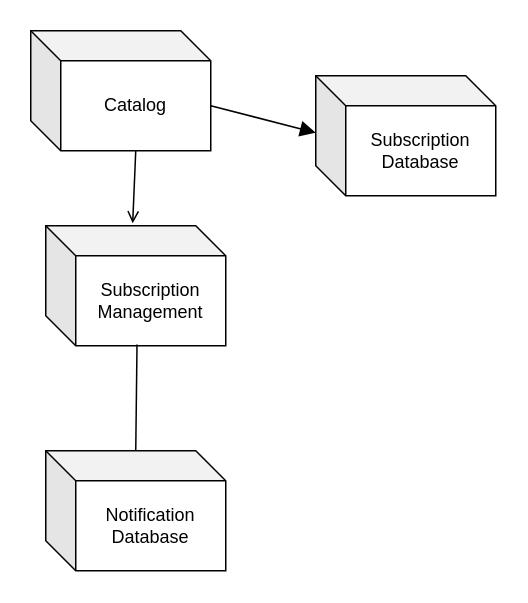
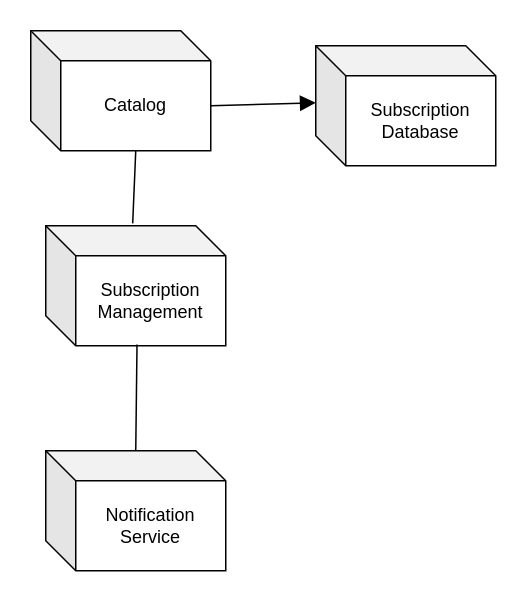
node "Subscription Database": moved (406, 136) -> (406, 106)
edge "Catalog" -> "Subscription Management": arrowhead open -> none
node "Notification Database": label "Notification Database" -> "Notification Service"
